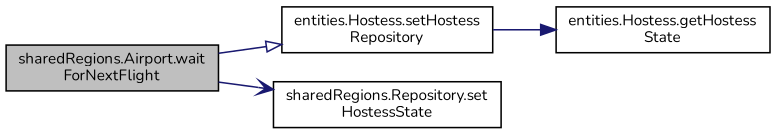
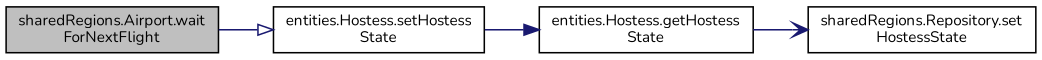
node "entities.Hostess.setHostess Repository": label "entities.Hostess.setHostess Repository" -> "entities.Hostess.setHostess State"
edge "sharedRegions.Airport.wait ForNextFlight" -> "sharedRegions.Repository.set HostessState": now "entities.Hostess.getHostess State" -> "sharedRegions.Repository.set HostessState"
